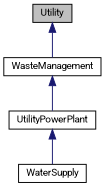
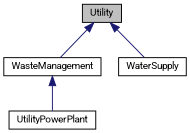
edge "WaterSupply" -> "UtilityPowerPlant": now "WaterSupply" -> "Utility"
